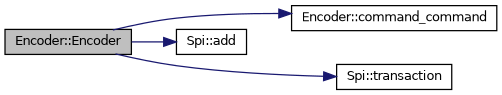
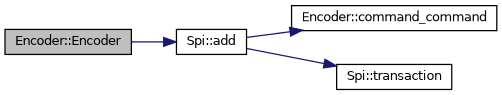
edge "Encoder::Encoder" -> "Encoder::command_command": now "Spi::add" -> "Encoder::command_command"
edge "Encoder::Encoder" -> "Spi::transaction": now "Spi::add" -> "Spi::transaction"
